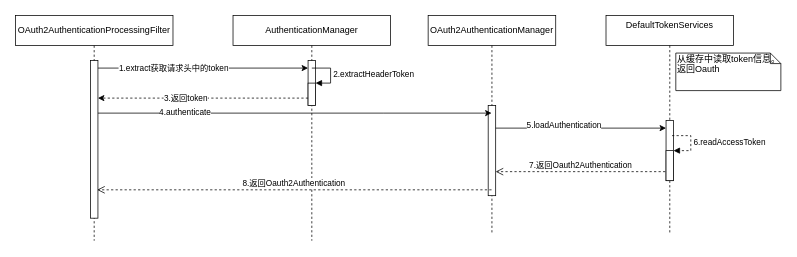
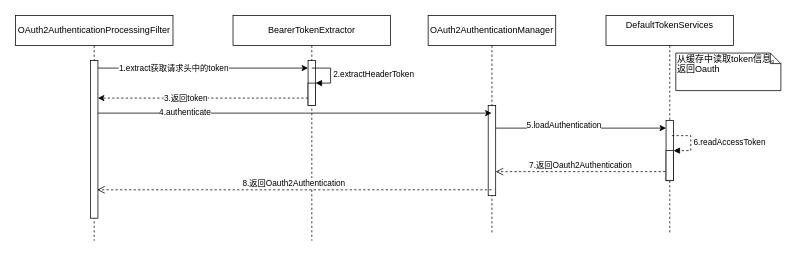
node "AuthenticationManager": label "AuthenticationManager" -> "BearerTokenExtractor"
